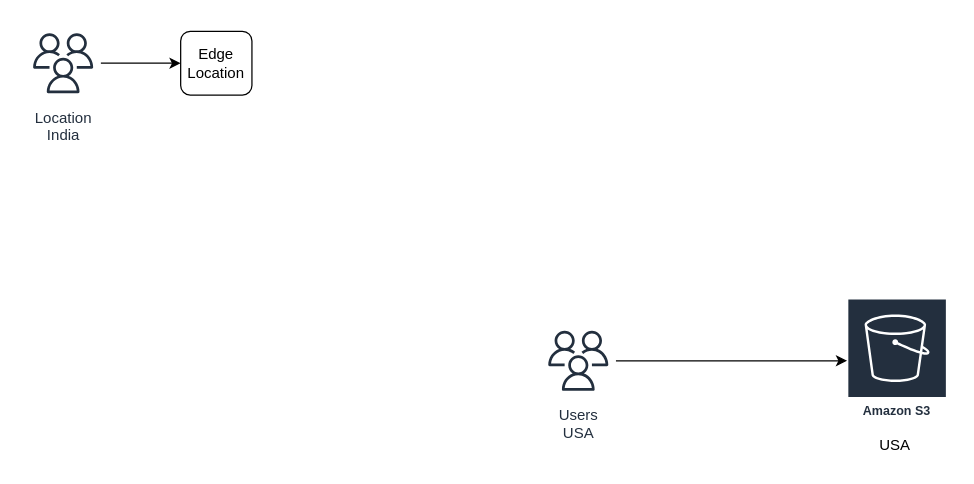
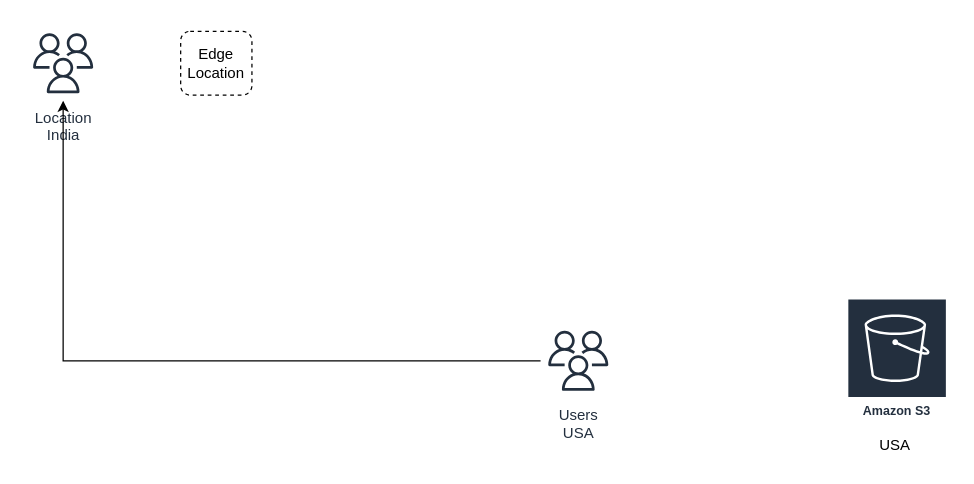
edge "Location India" -> "Edge Location": removed
node "Edge Location": style solid -> dashed
edge "Users USA" -> "Amazon S3": now "Users USA" -> "Location India"
